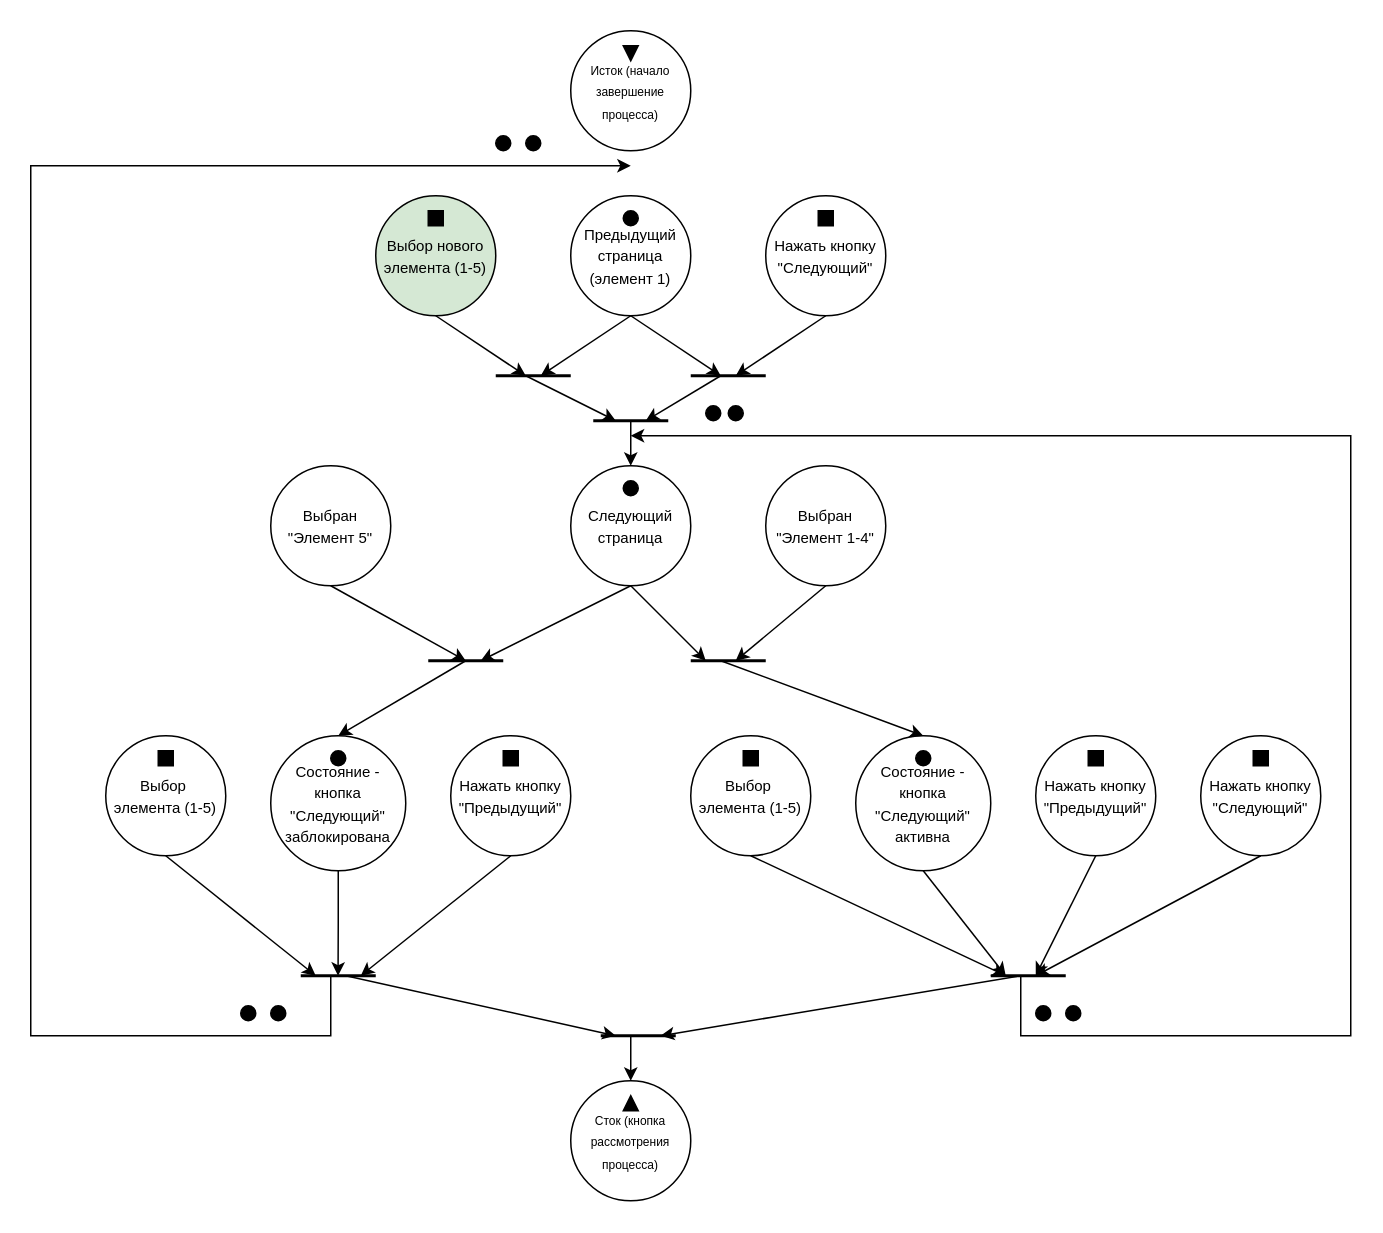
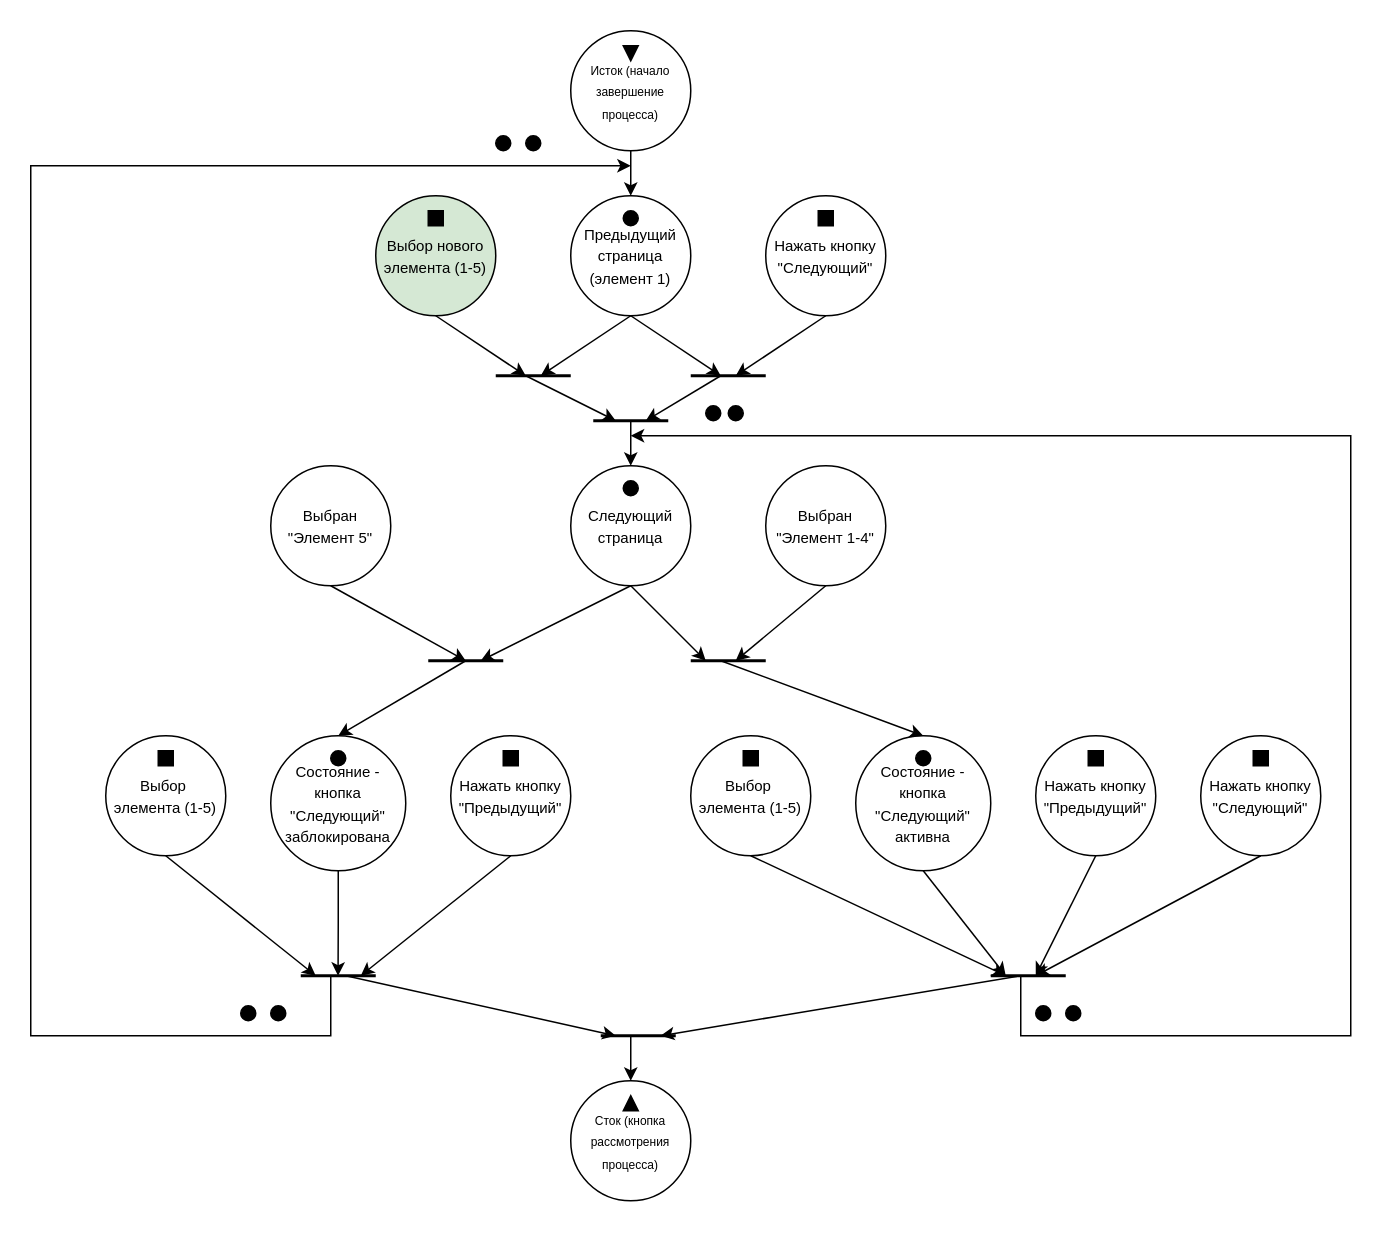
edge "Исток (начало завершение процесса)" -> "Предыдущий страница (элемент 1)": added
